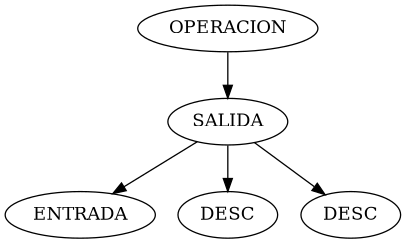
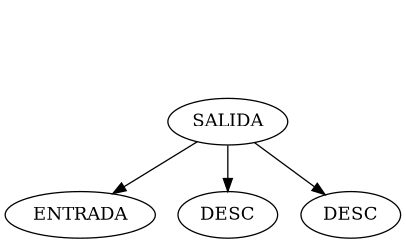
node "OPERACION": removed
